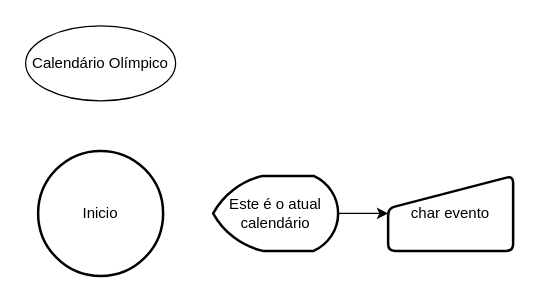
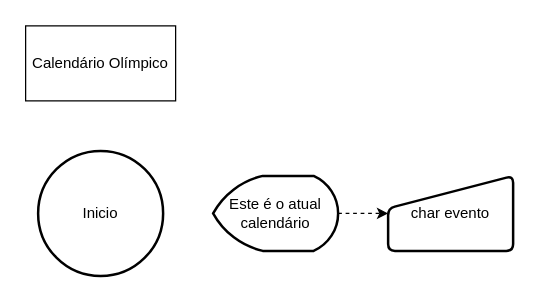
node "Calendário Olímpico": shape ellipse -> rectangle
edge "Este é o atual calendário" -> "char evento": style solid -> dashed
